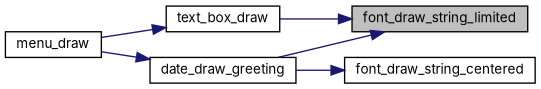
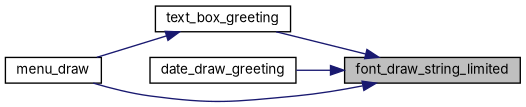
node "text_box_draw": label "text_box_draw" -> "text_box_greeting"
edge "menu_draw" -> "date_draw_greeting": now "menu_draw" -> "font_draw_string_limited"
node "font_draw_string_centered": removed
